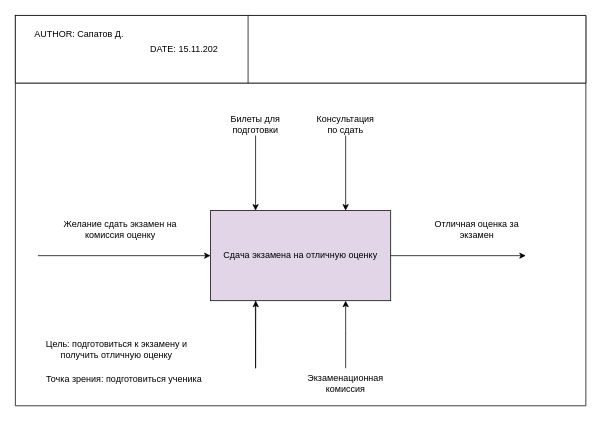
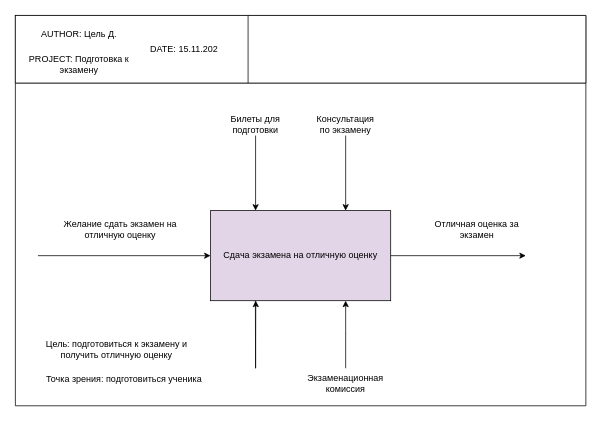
node "AUTHOR: Сапатов Д.": label "AUTHOR: Сапатов Д." -> "AUTHOR: Цель Д."
node "PROJECT: Подготовка к экзамену": added
node "Консультация по сдать": label "Консультация по сдать" -> "Консультация по экзамену"
node "Желание сдать экзамен на комиссия оценку": label "Желание сдать экзамен на комиссия оценку" -> "Желание сдать экзамен на отличную оценку"
